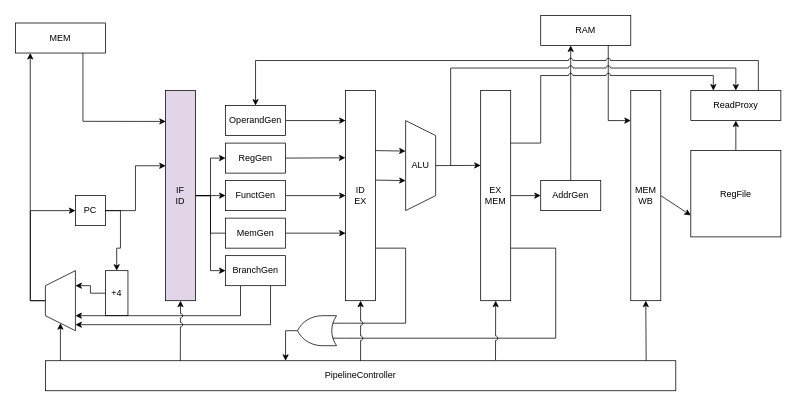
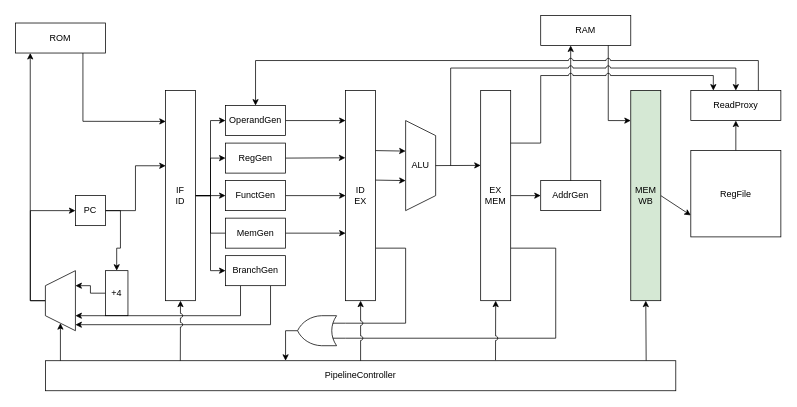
node "MEM": label "MEM" -> "ROM"
edge "IF ID" -> "OperandGen": added
node "IF ID": fillcolor #e1d5e7 -> #ffffff
node "MEM WB": fillcolor #ffffff -> #d5e8d4
